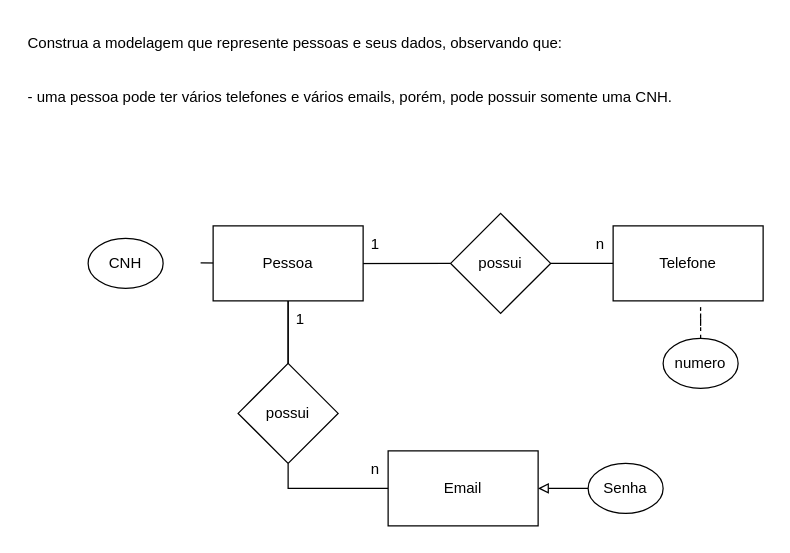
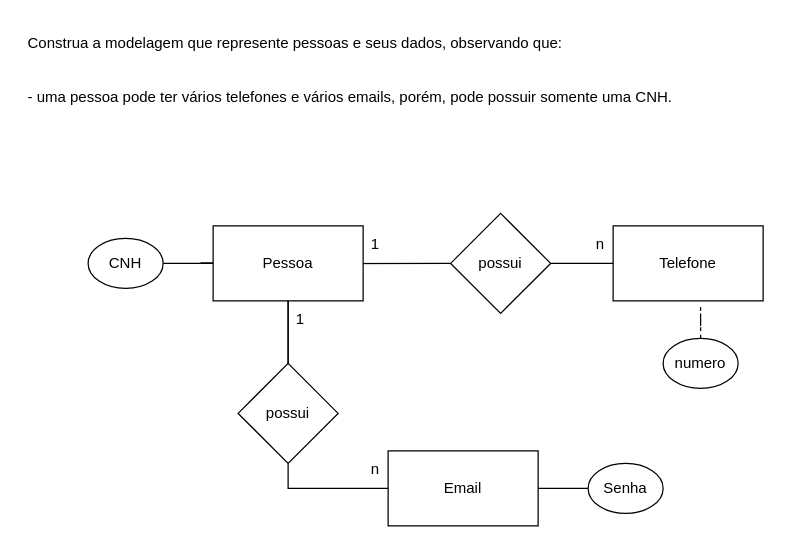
edge "CNH" -- "Pessoa": added
edge "Senha" -> "Email": arrowhead block -> none
